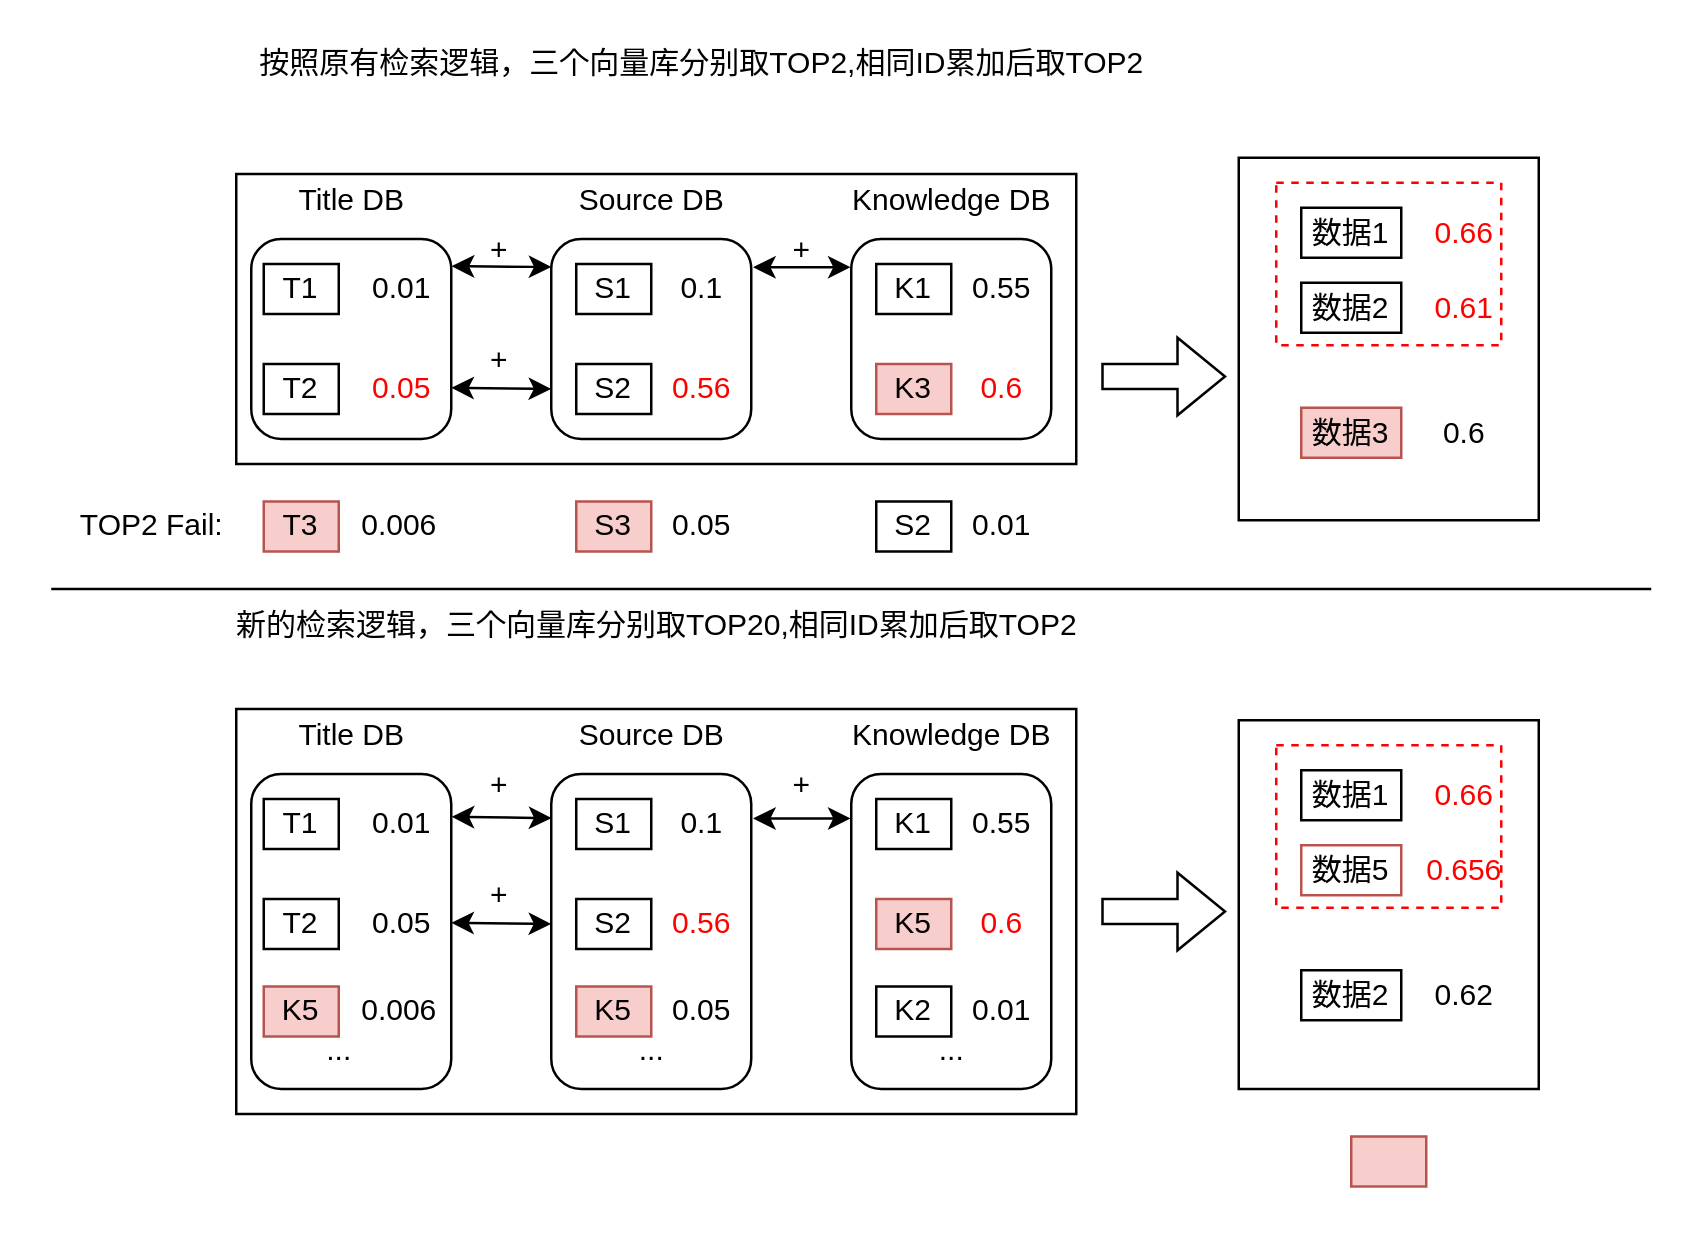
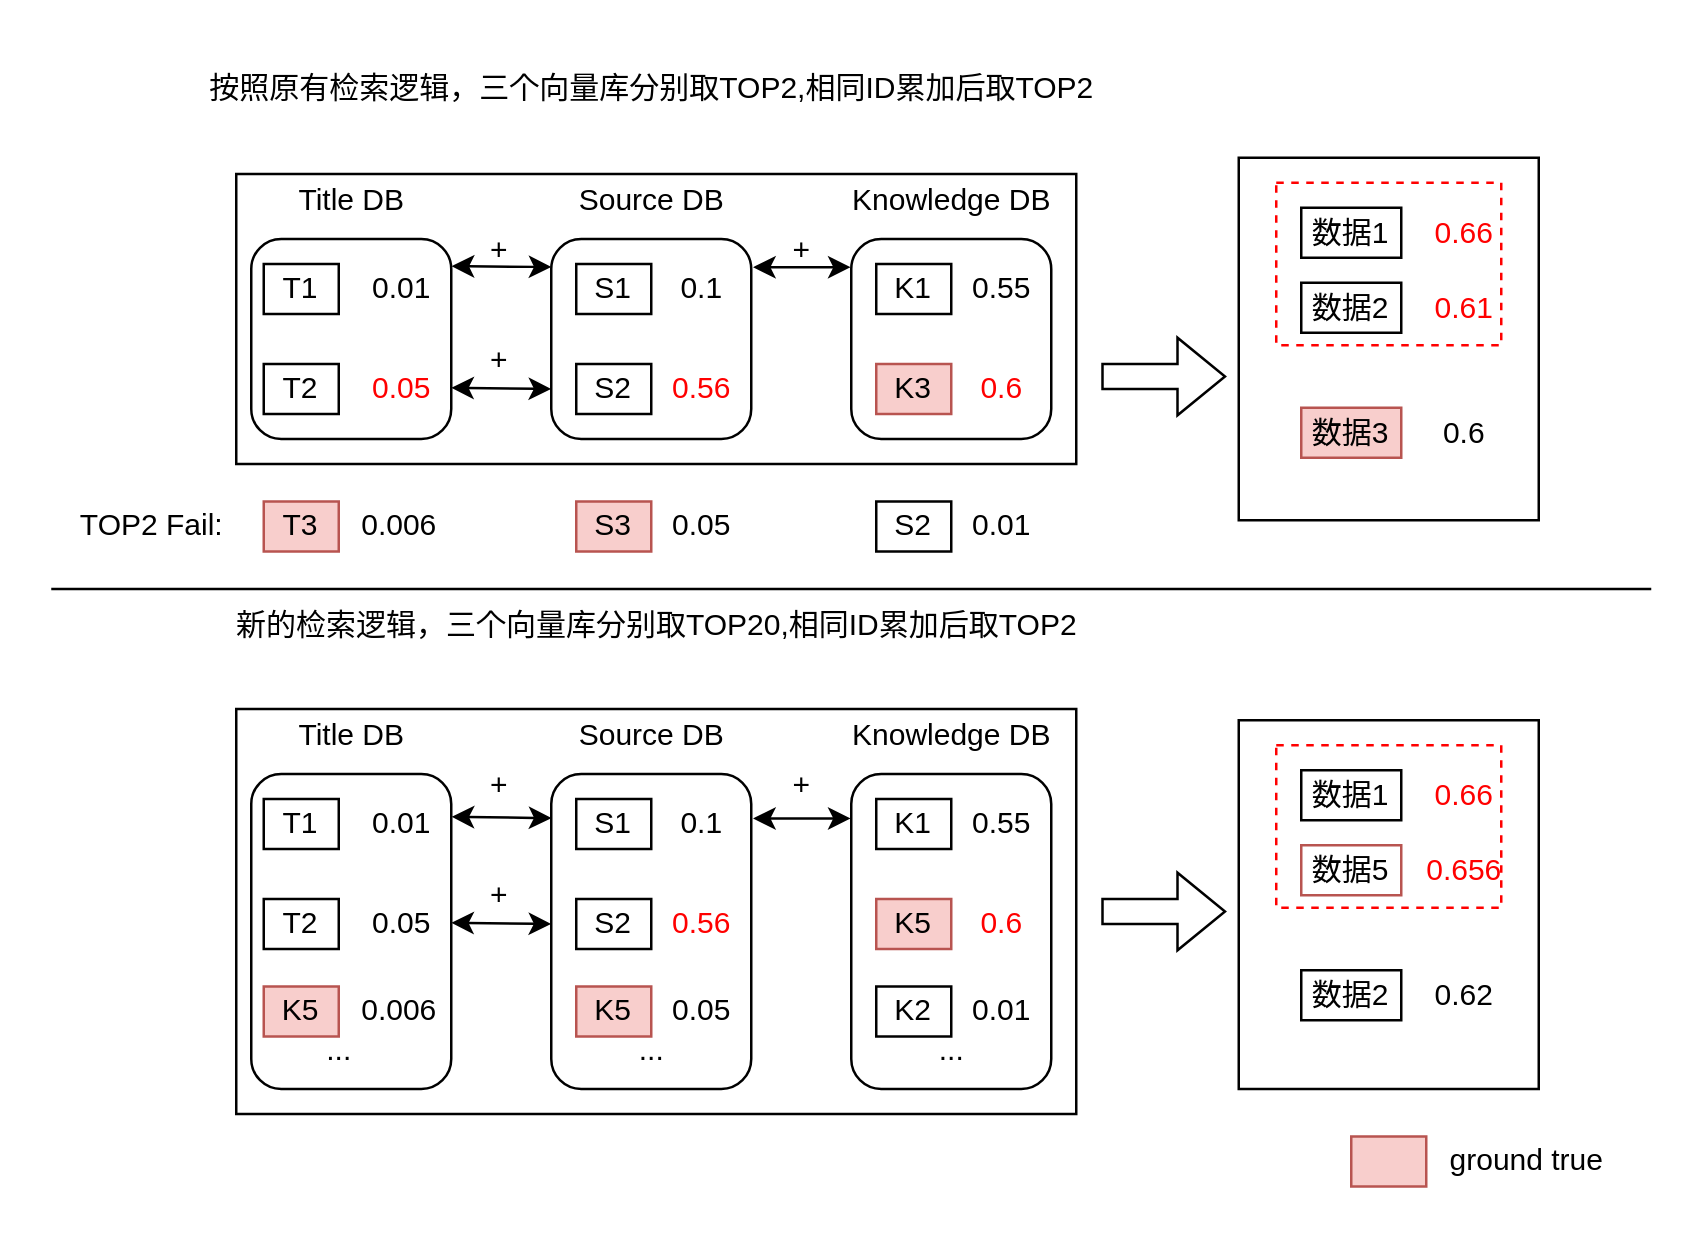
node "按照原有检索逻辑，三个向量库分别取TOP2,相同ID累加后取TOP2": moved (701, 64) -> (651, 89)
node "ground true": added
